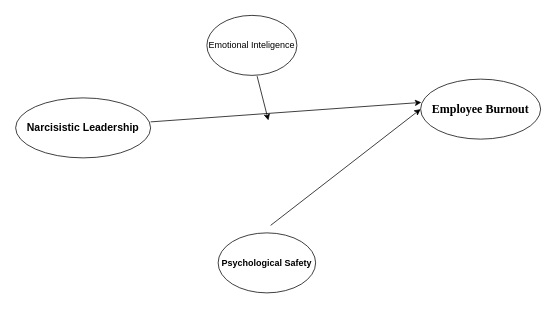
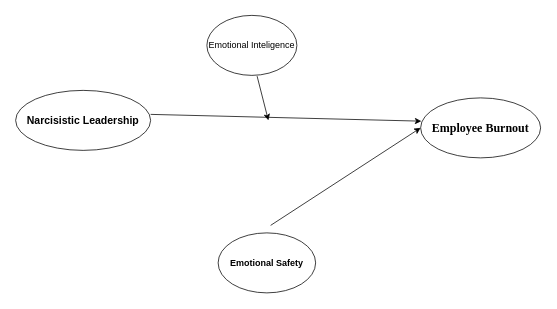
node "Employee Burnout": moved (480, 109) -> (480, 128)
node "Narcisistic Leadership": moved (83, 128) -> (83, 120)
node "Psychological Safety": label "Psychological Safety" -> "Emotional Safety"
